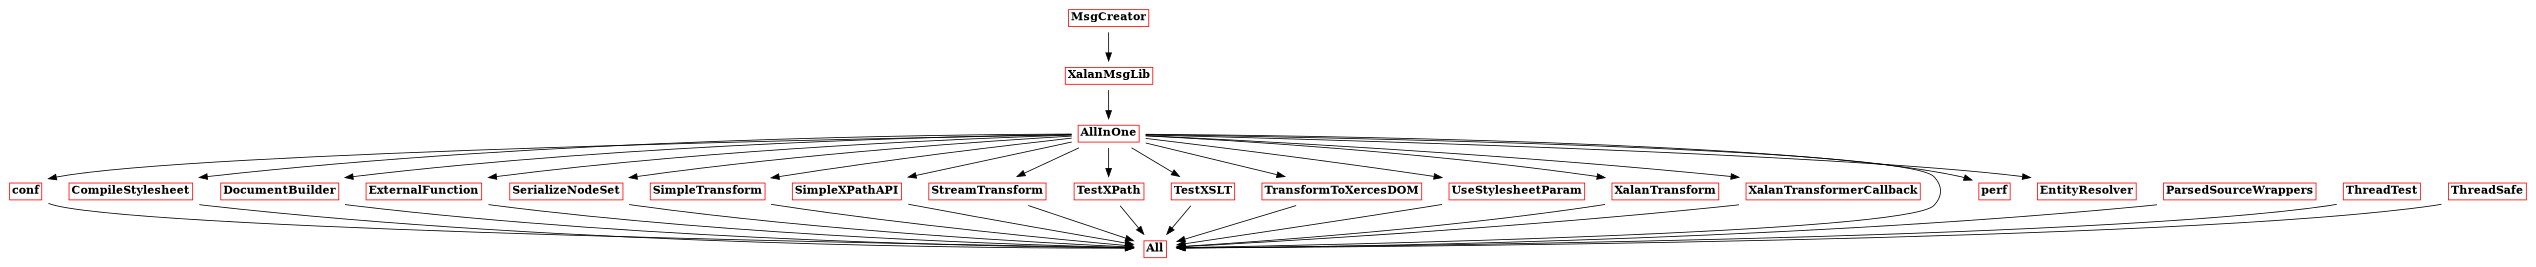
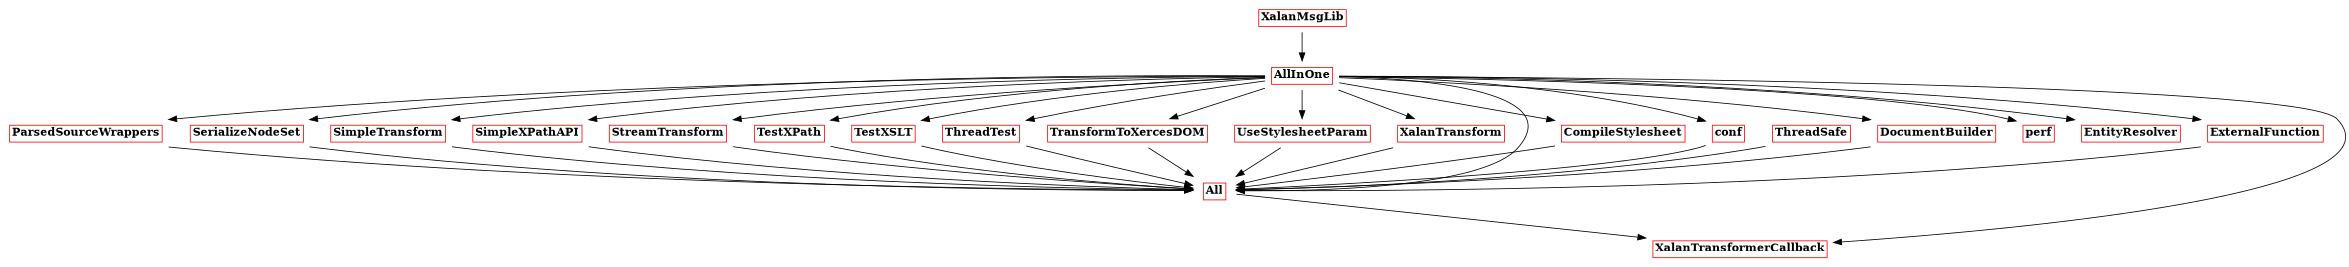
node "MsgCreator": removed
edge "AllInOne" -> "ParsedSourceWrappers": added
edge "AllInOne" -> "ThreadTest": added
edge "XalanTransformerCallback" -> "All": reversed
